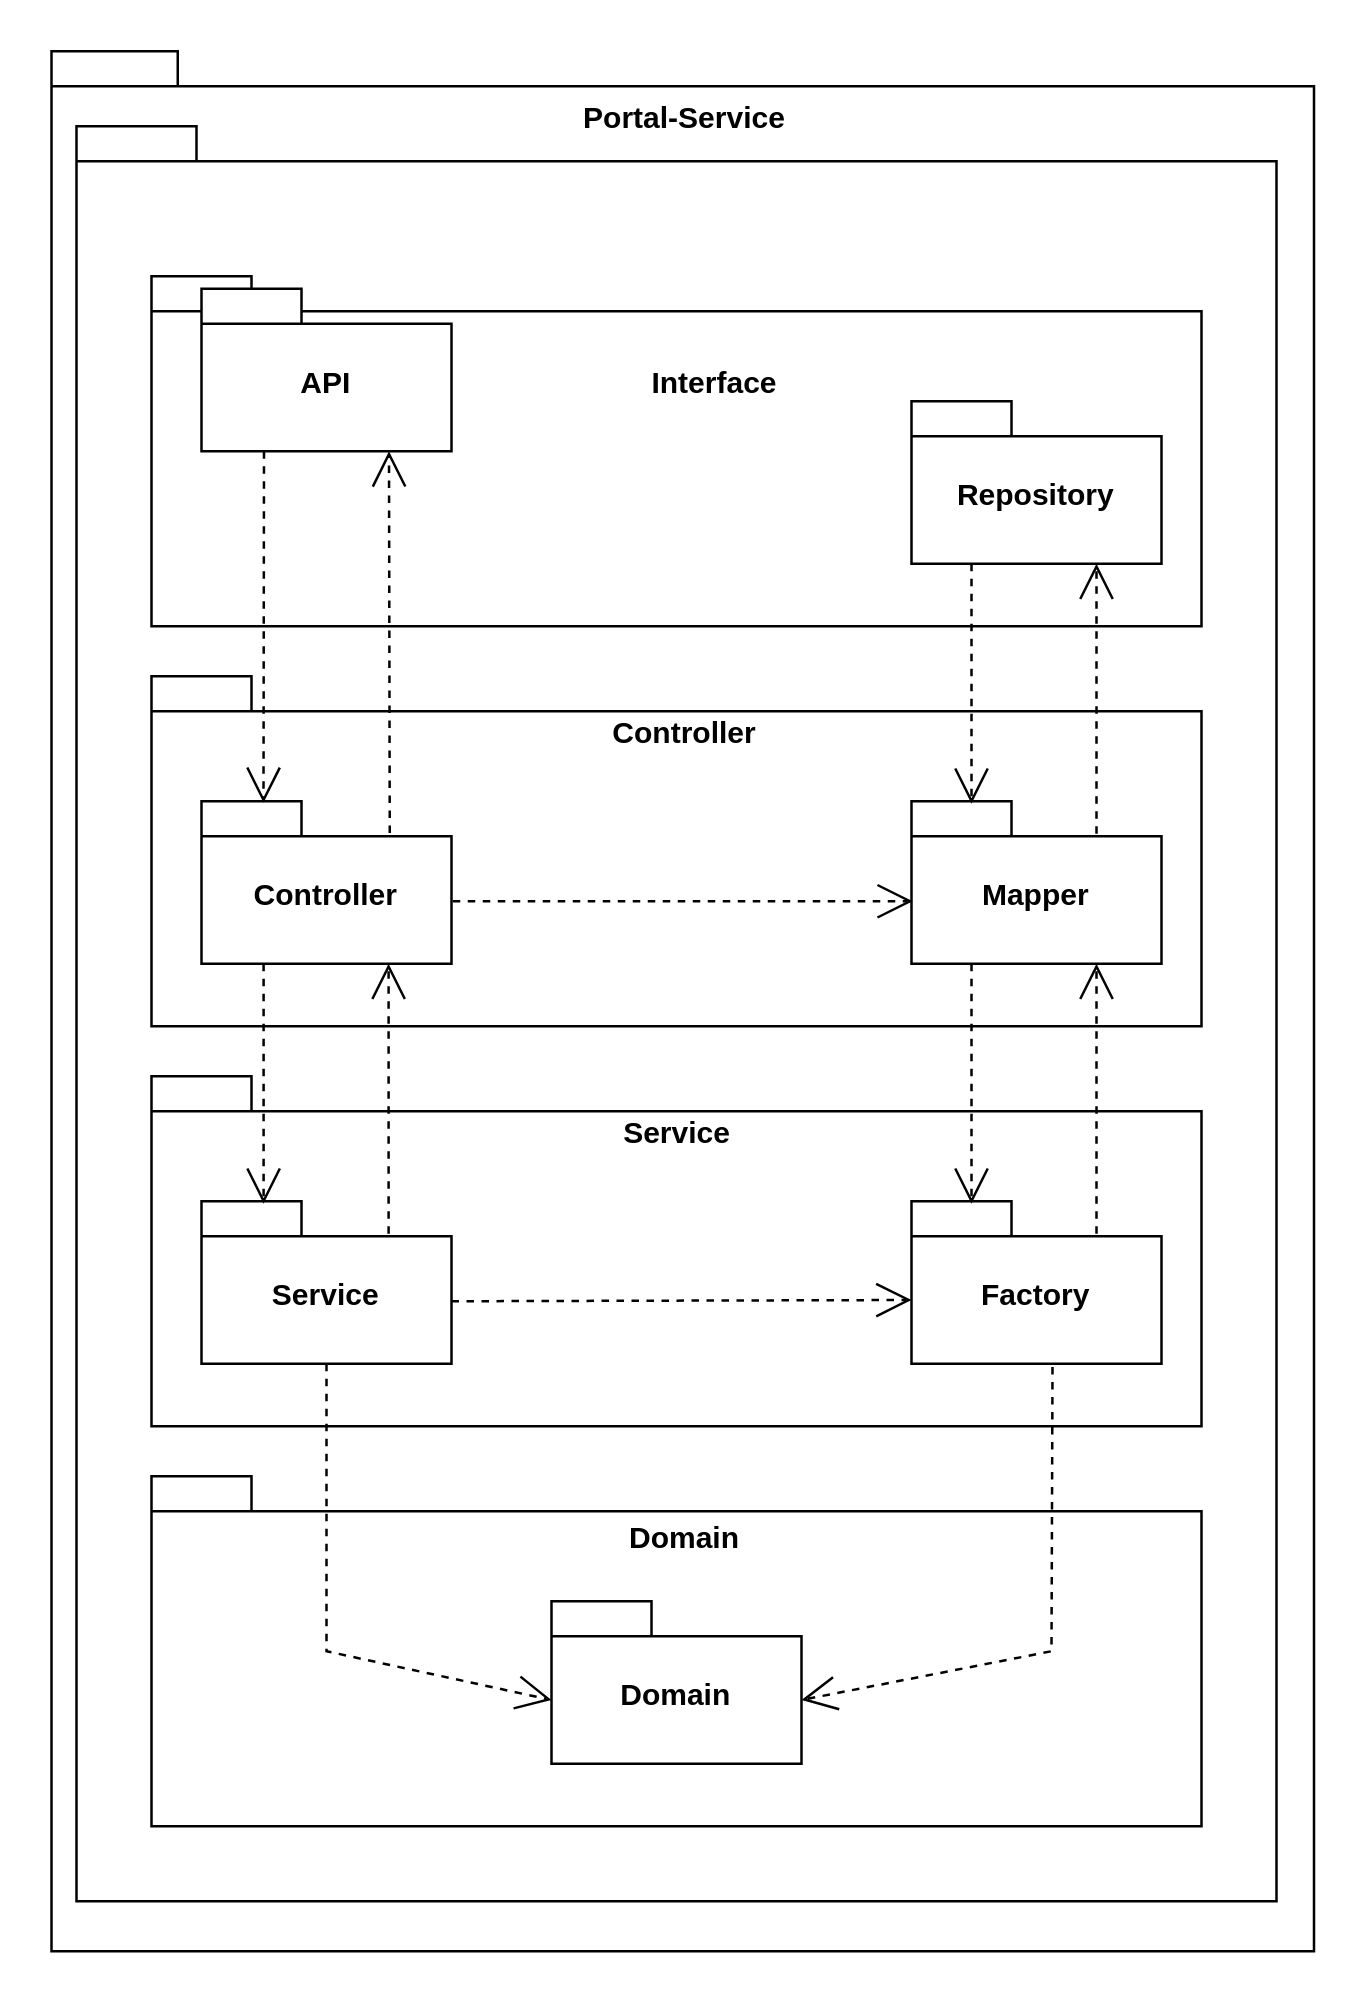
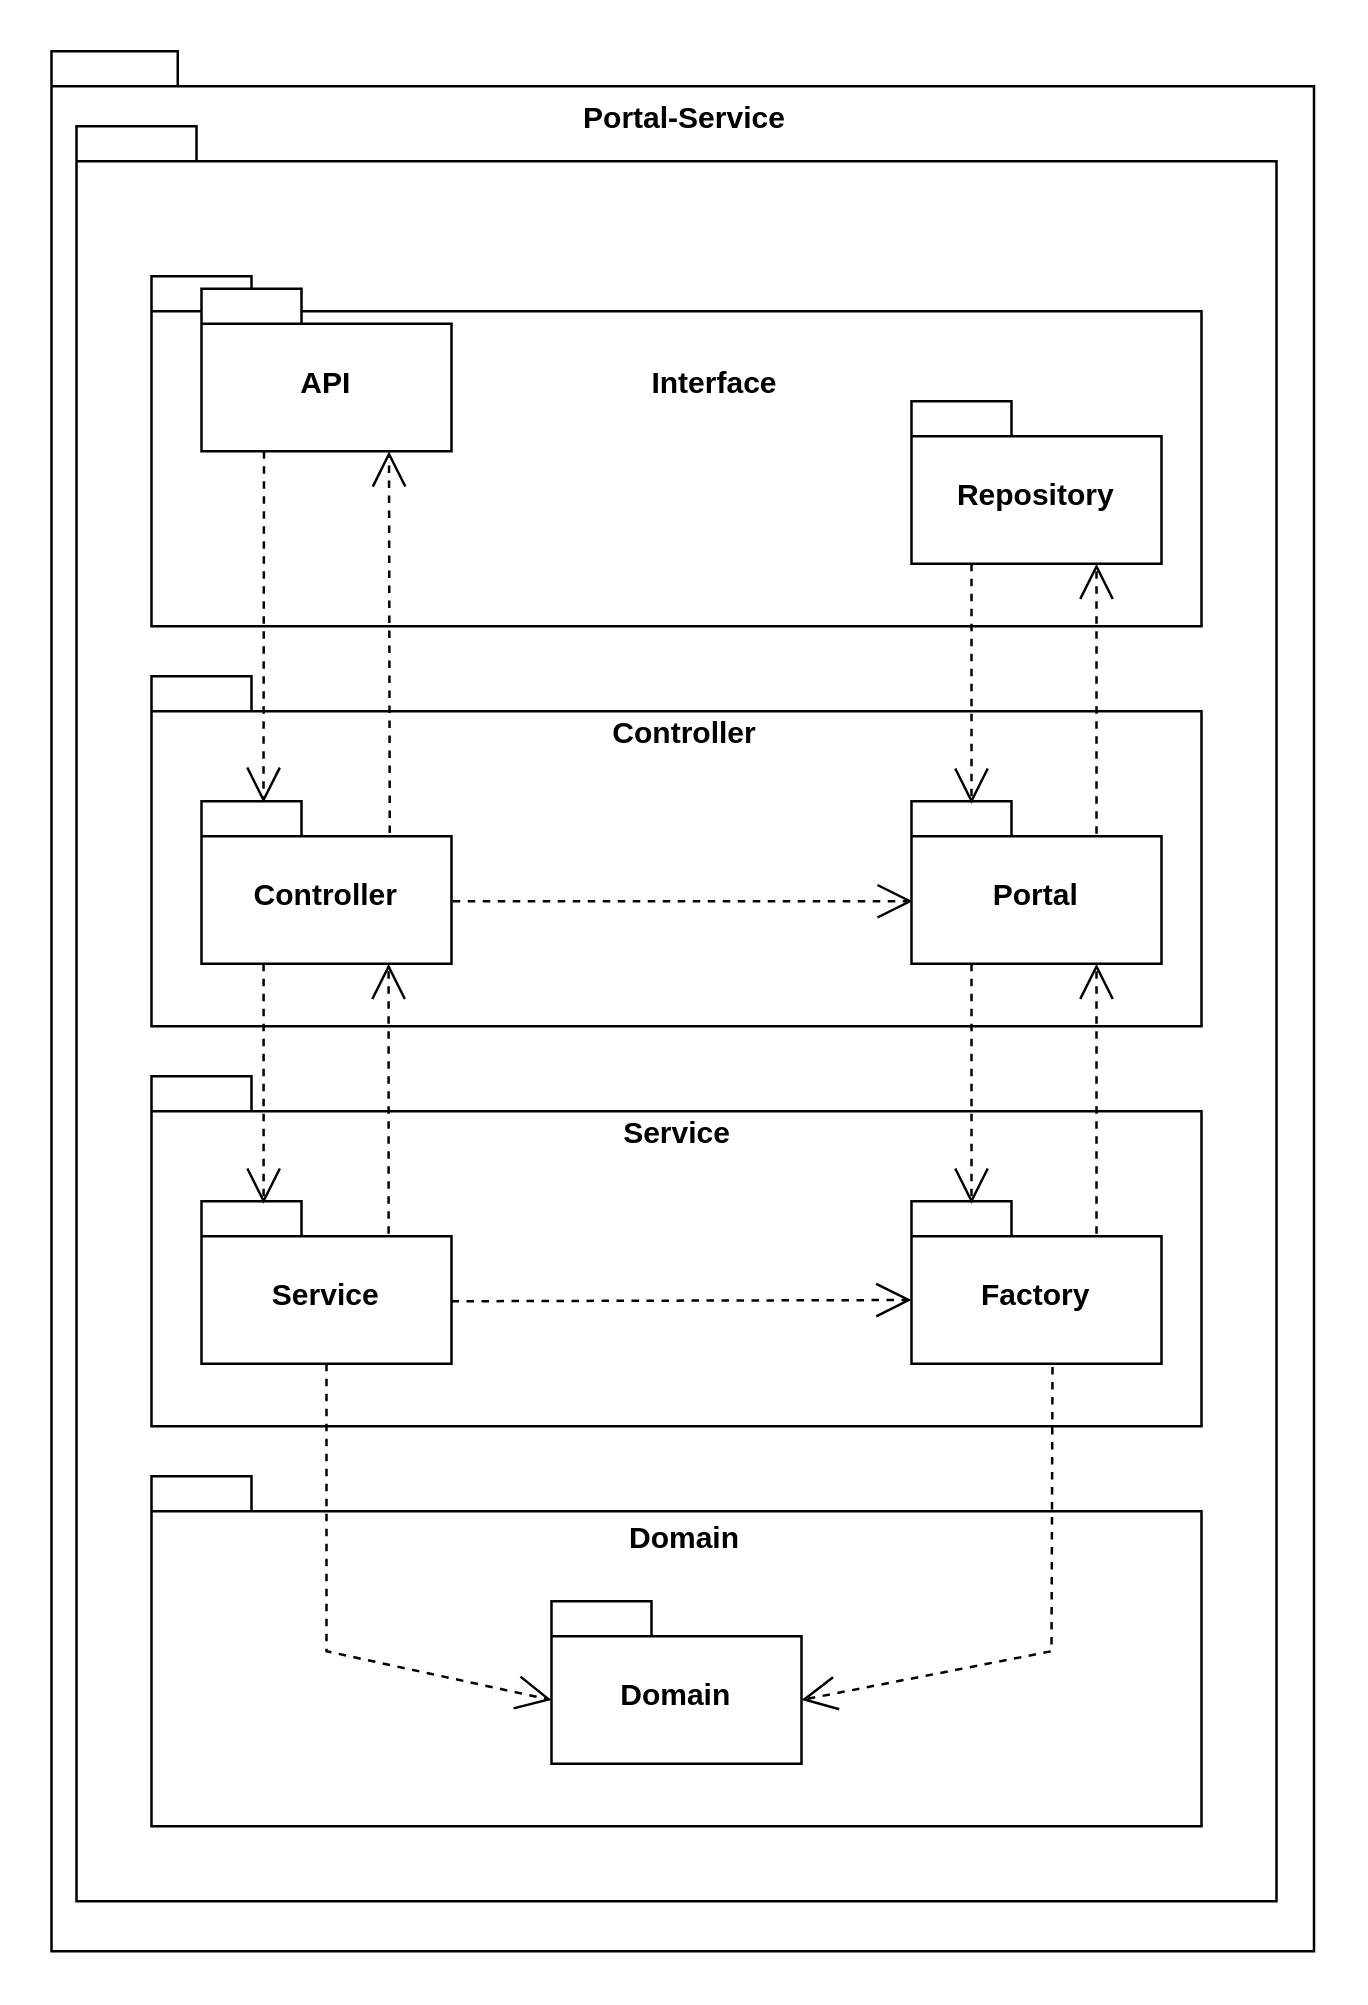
node "Mapper": label "Mapper" -> "Portal"
